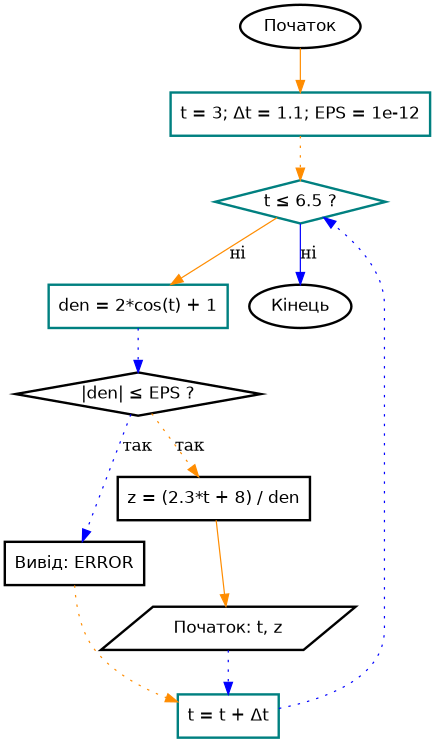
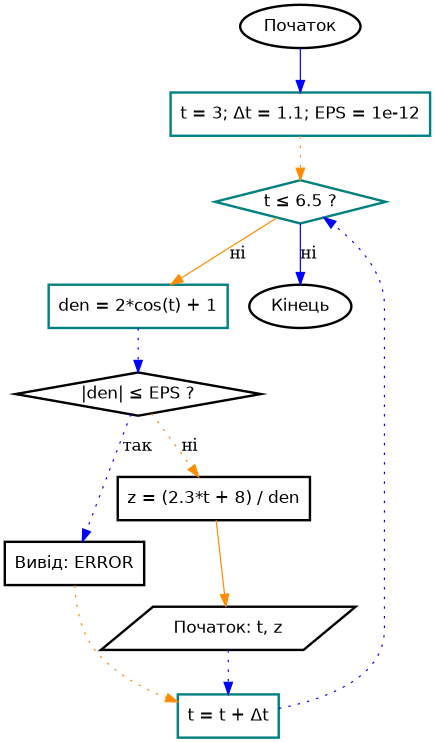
edge "Початок" -> "t = 3; Δt = 1.1; EPS = 1e-12": color darkorange -> blue
edge "|den| ≤ EPS ?" -> "z = (2.3*t + 8) / den": label "так" -> "ні"
